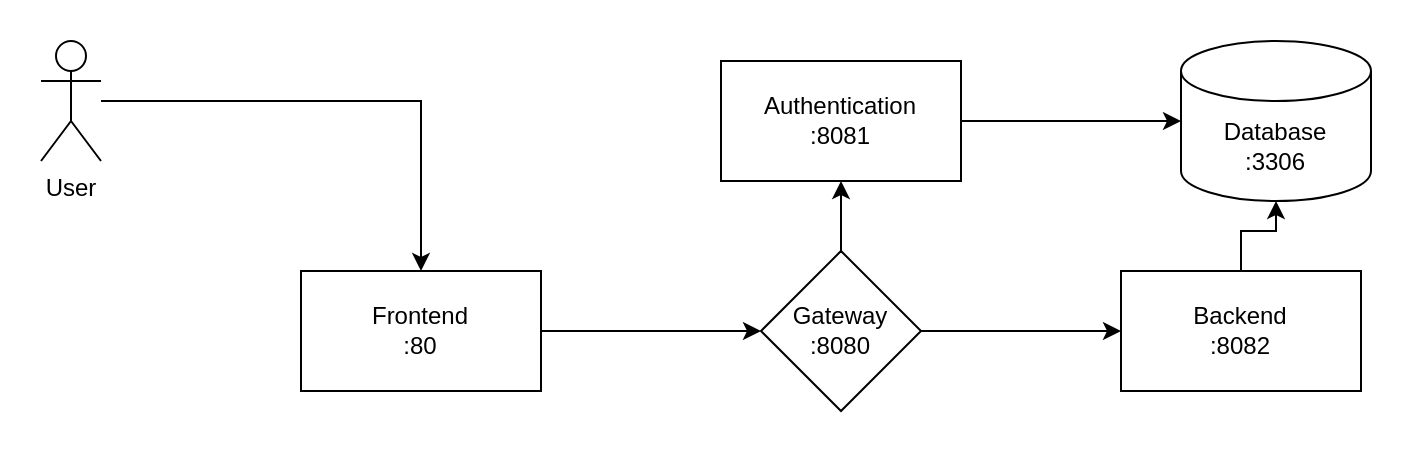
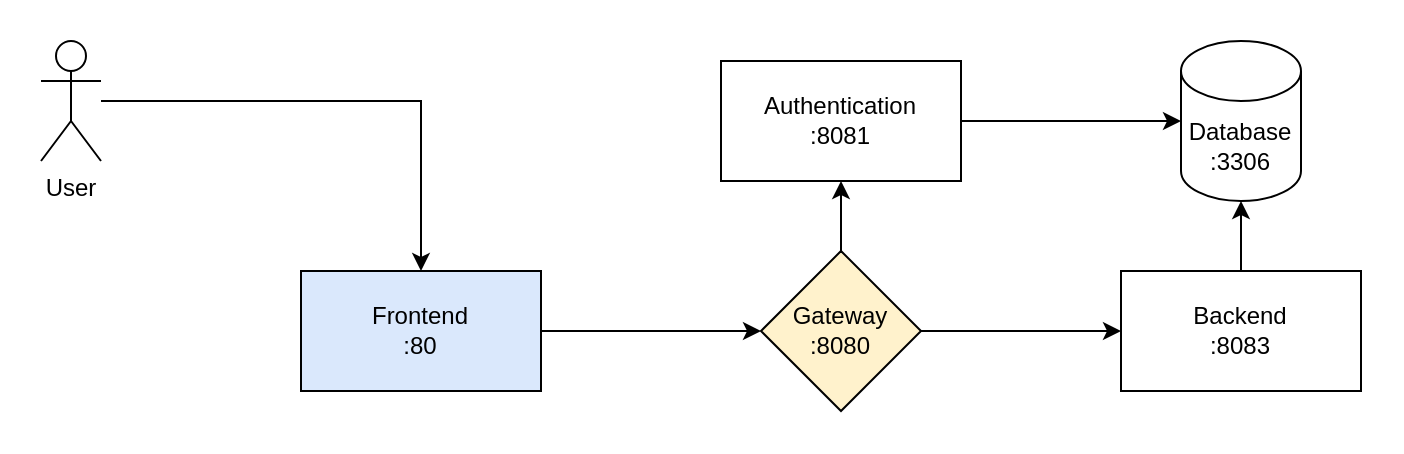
node "Database :3306": size 190x160 -> 120x160
node "Frontend :80": fillcolor #ffffff -> #dae8fc
node "Gateway :8080": fillcolor #ffffff -> #fff2cc
node "Backend :8082": label "Backend :8082" -> "Backend :8083"
